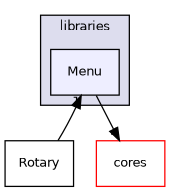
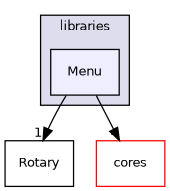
edge "Rotary" -> "Menu": reversed
